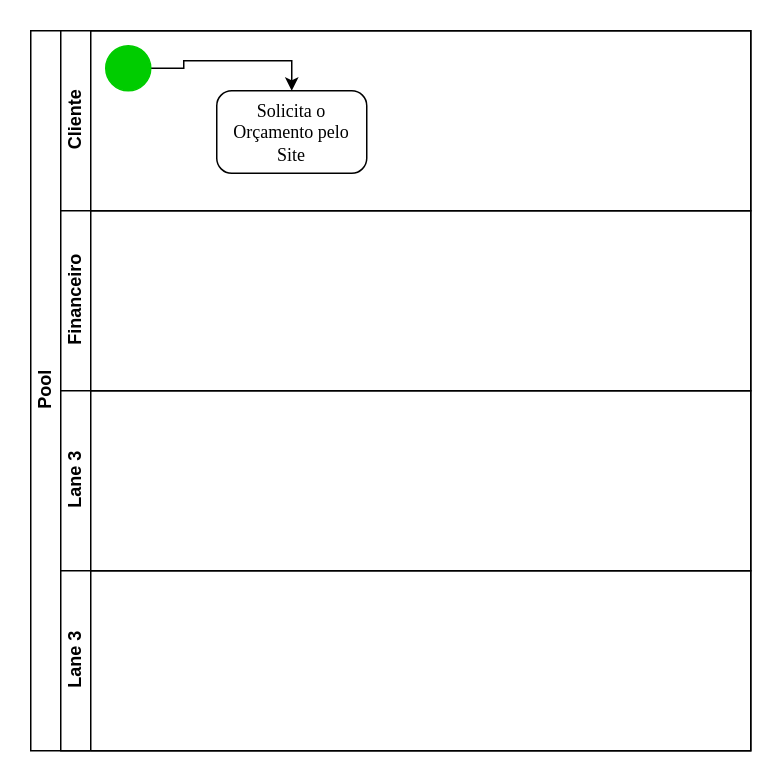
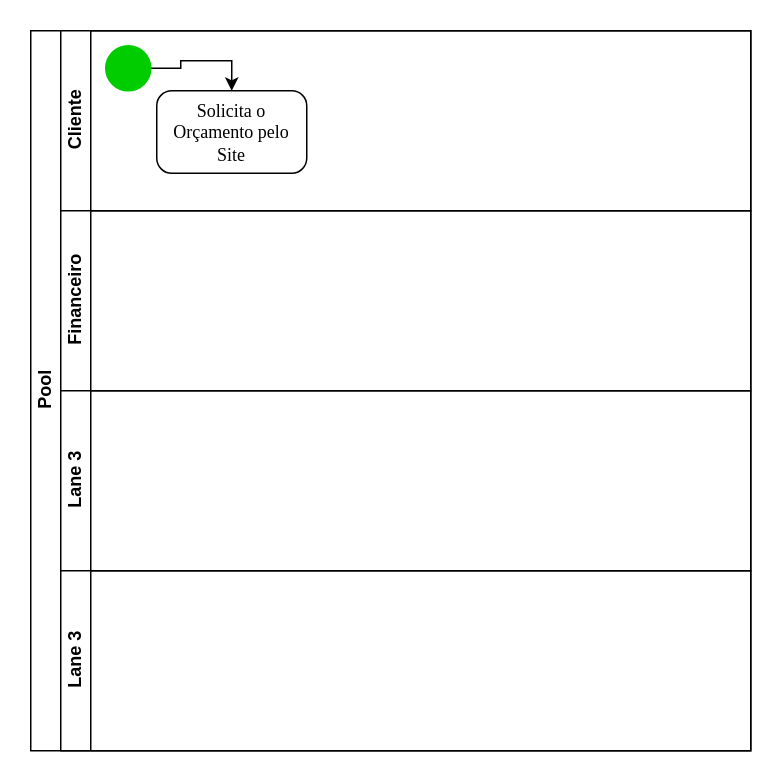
node "Solicita o Orçamento pelo Site": moved (292, 132) -> (232, 132)
